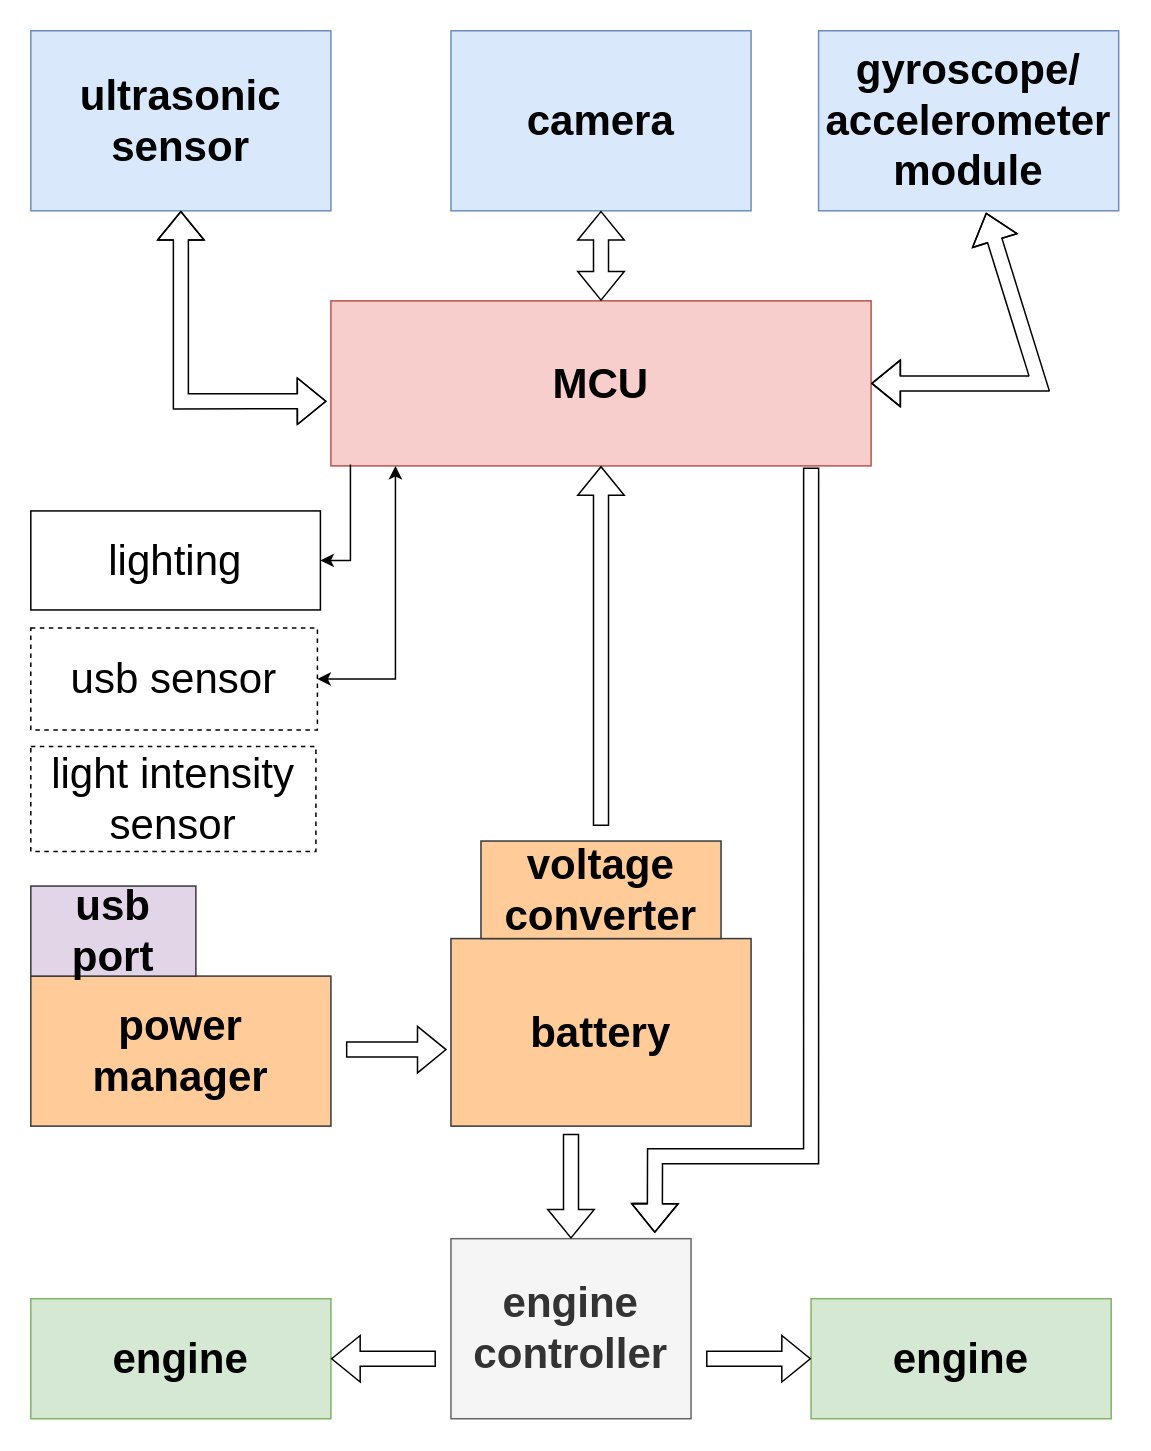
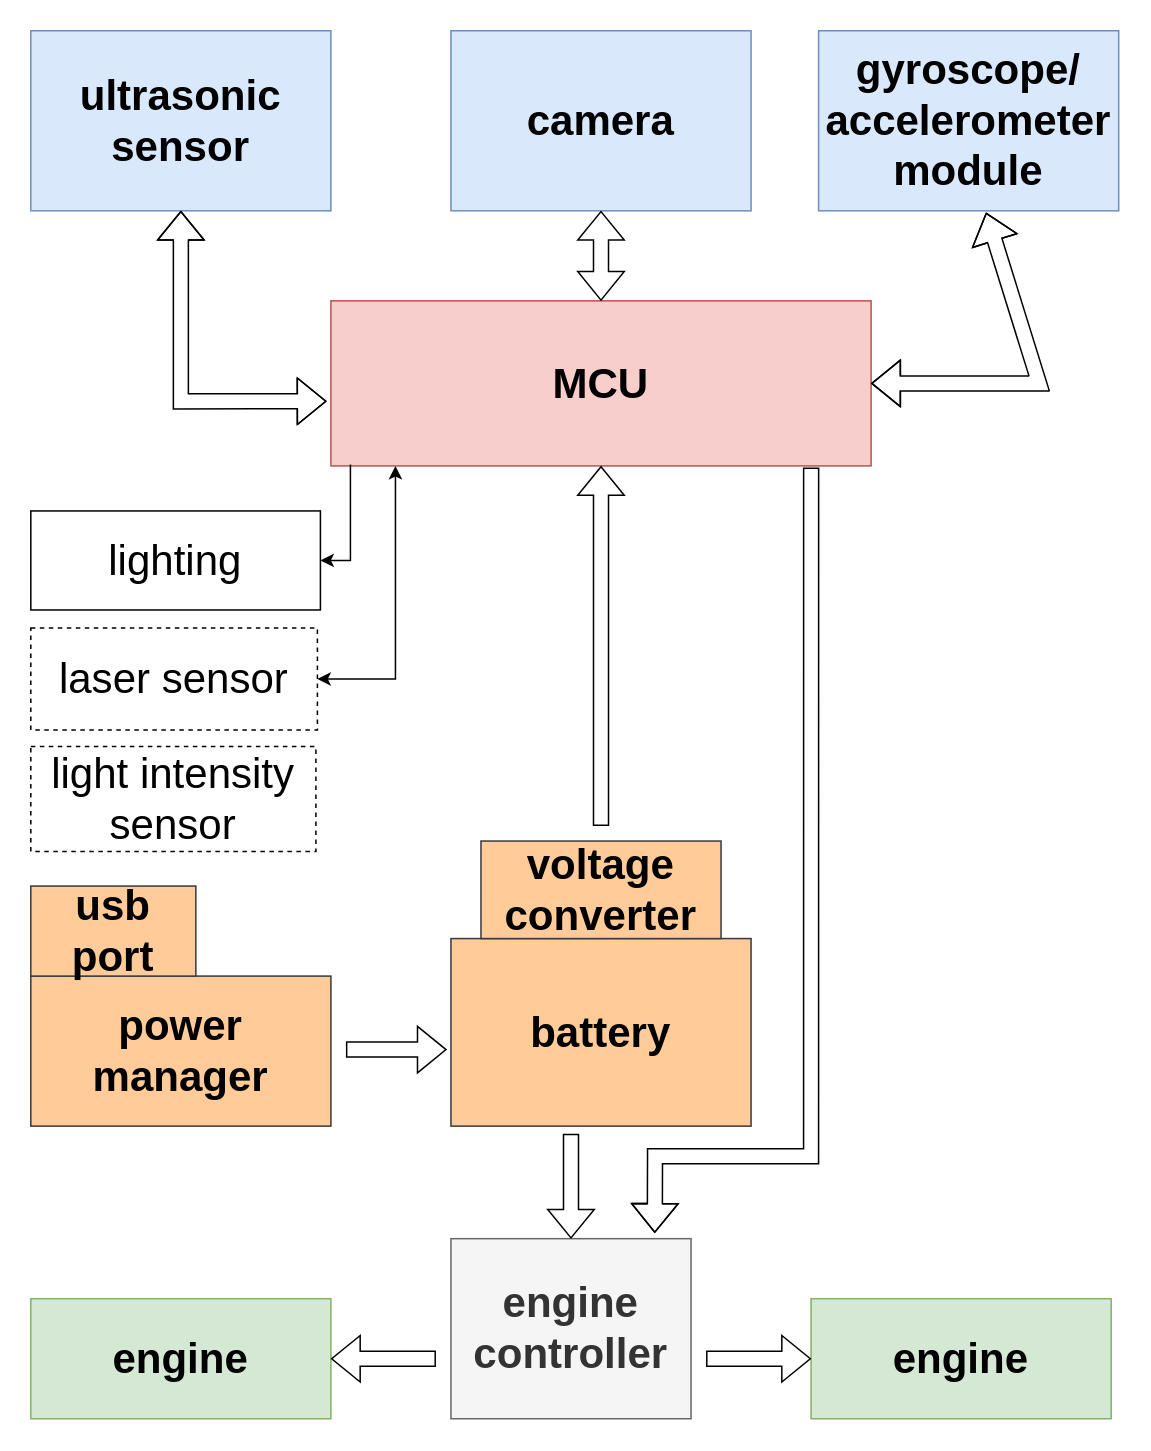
node "usb sensor": label "usb sensor" -> "laser sensor"
node "usb port": fillcolor #e1d5e7 -> #ffcc99
